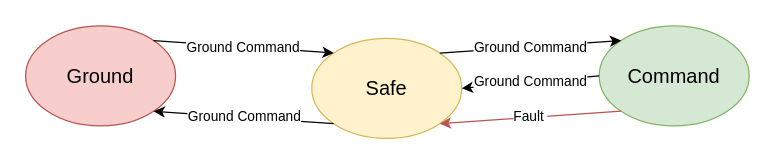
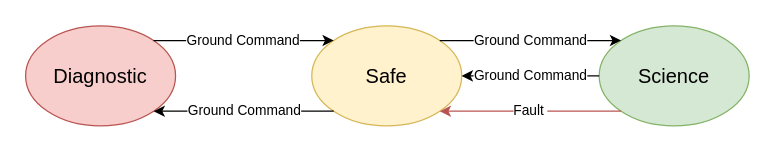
node "Ground": label "Ground" -> "Diagnostic"
node "Command": label "Command" -> "Science"
node "Safe": moved (387, 88) -> (387, 76)
